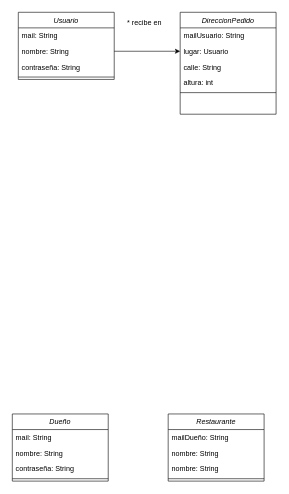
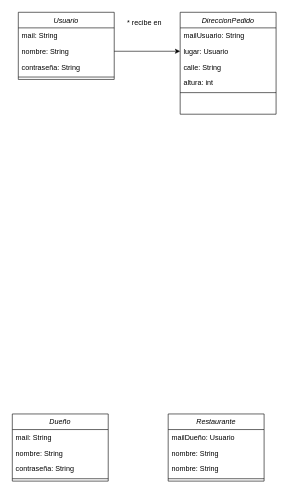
node "mailDueño: String": label "mailDueño: String" -> "mailDueño: Usuario"
